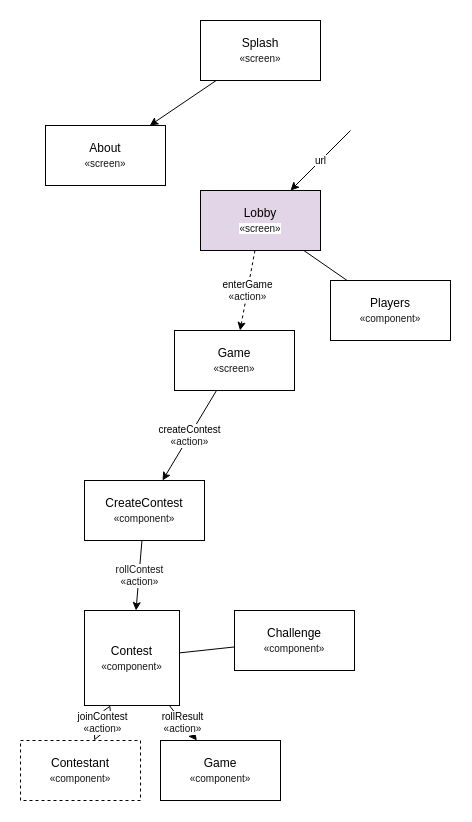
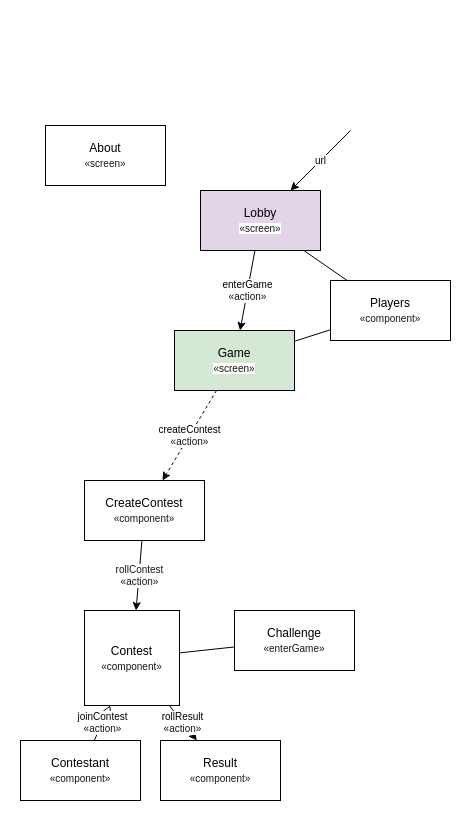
node "Splash «screen»": removed
edge "Splash «screen»" -> "About «screen»": removed
edge "Lobby «screen»" -> "Game «screen»": style dashed -> solid
edge "Players «component»" -- "Game «screen»": added
node "Game «screen»": fillcolor #ffffff -> #d5e8d4
edge "Game «screen»" -> "CreateContest «component»": style solid -> dashed
node "Challenge «component»": label "Challenge «component»" -> "Challenge «enterGame»"
edge "Contest «component»" -- "Contestant «component»": arrowhead classic -> none
node "Contestant «component»": style dashed -> solid
node "Game «component»": label "Game «component»" -> "Result «component»"
